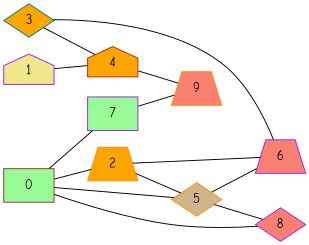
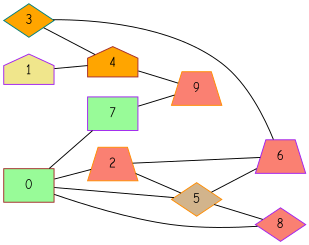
node "2": fillcolor orange -> salmon
